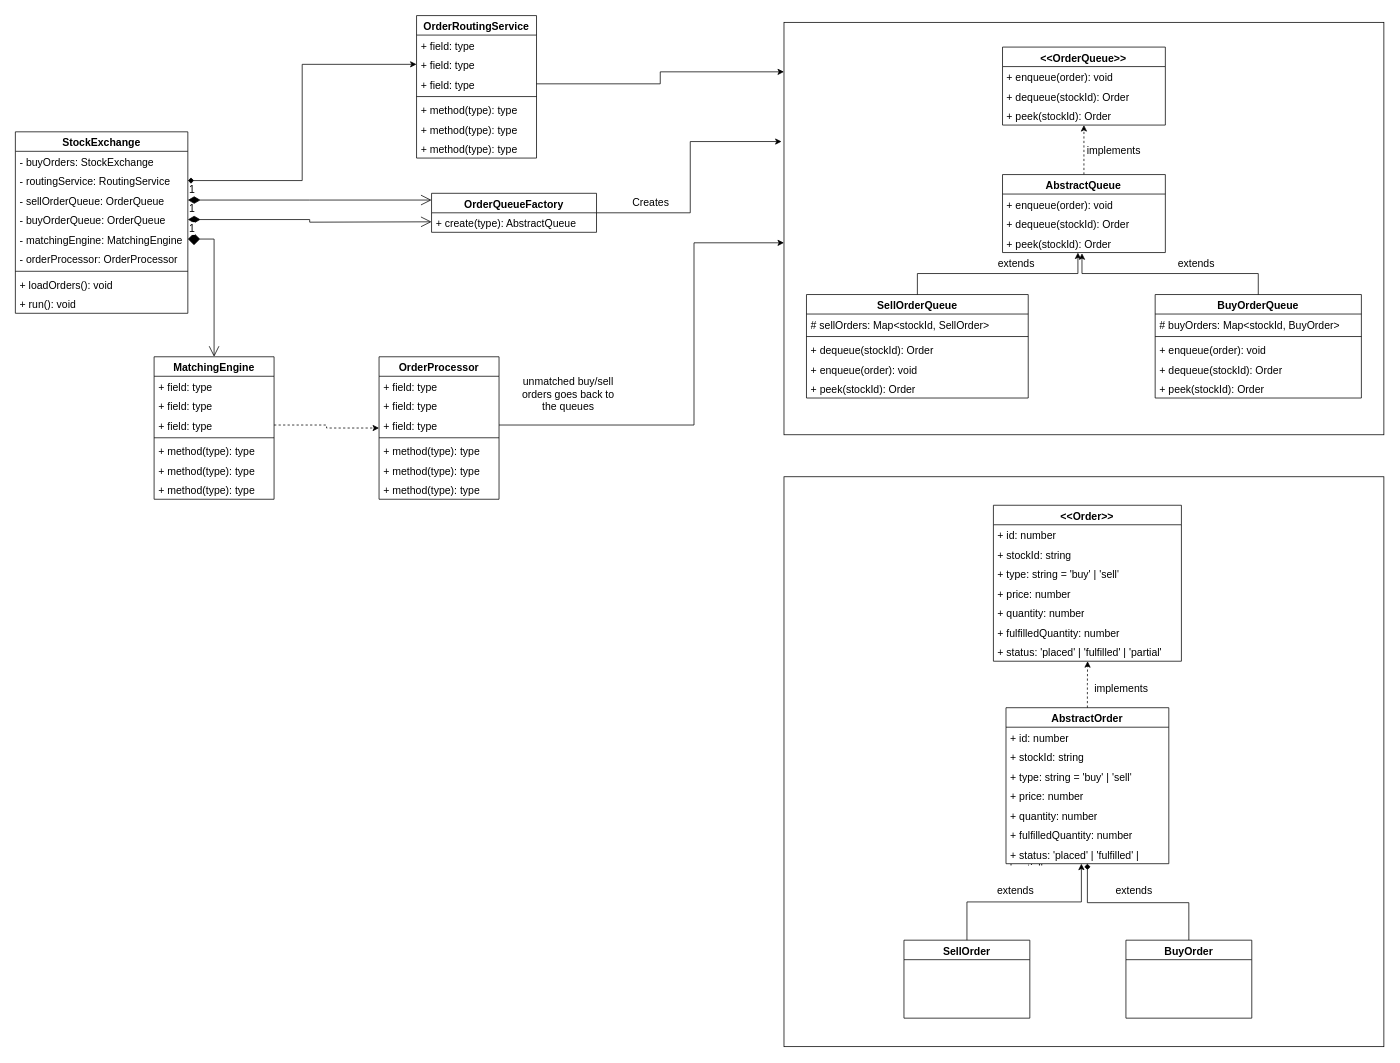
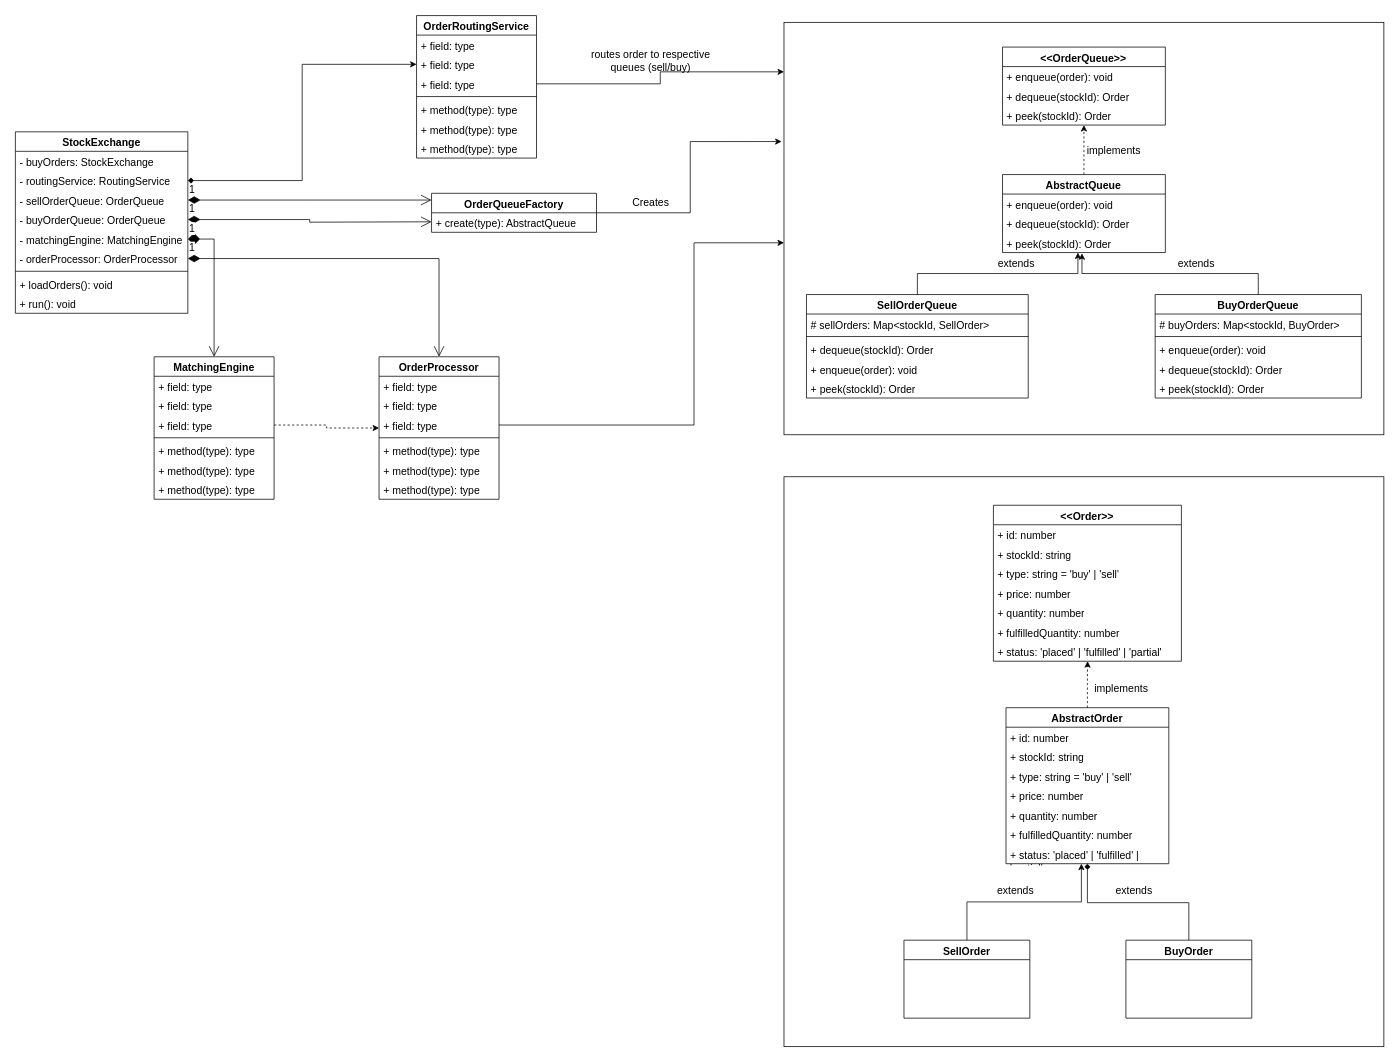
node "routes order to respective queues (sell/buy)": added
edge "- orderProcessor: OrderProcessor" -- "OrderProcessor": added, label "1"
node "unmatched buy/sell orders goes back to the queues": removed
